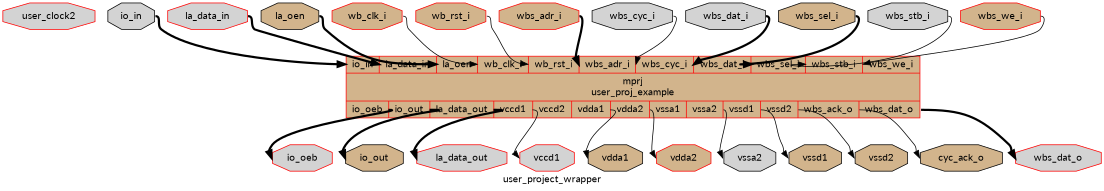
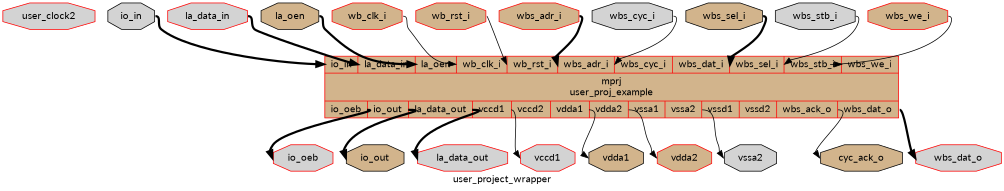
node "wbs_dat_i": removed
node "vssd1": removed
node "vssd2": removed
